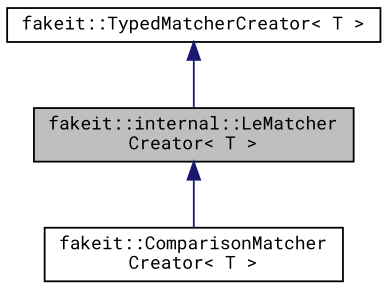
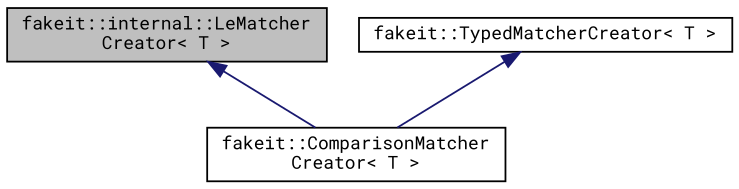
edge "fakeit::internal::LeMatcher Creator< T >" -> "fakeit::TypedMatcherCreator< T >": now "fakeit::ComparisonMatcher Creator< T >" -> "fakeit::TypedMatcherCreator< T >"
